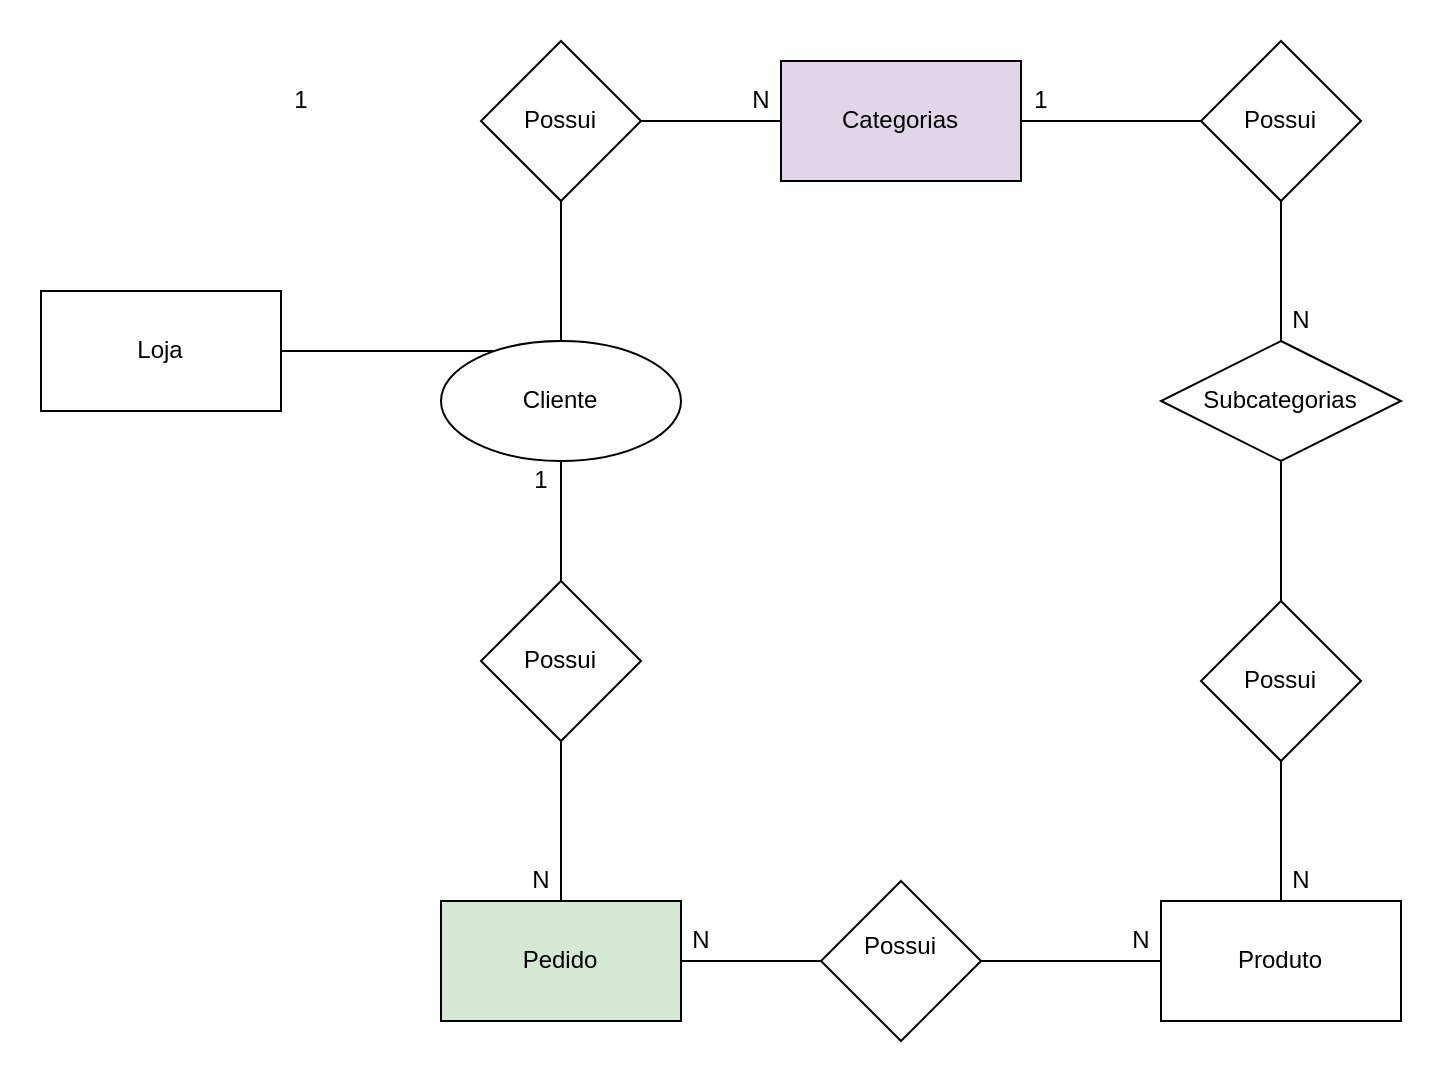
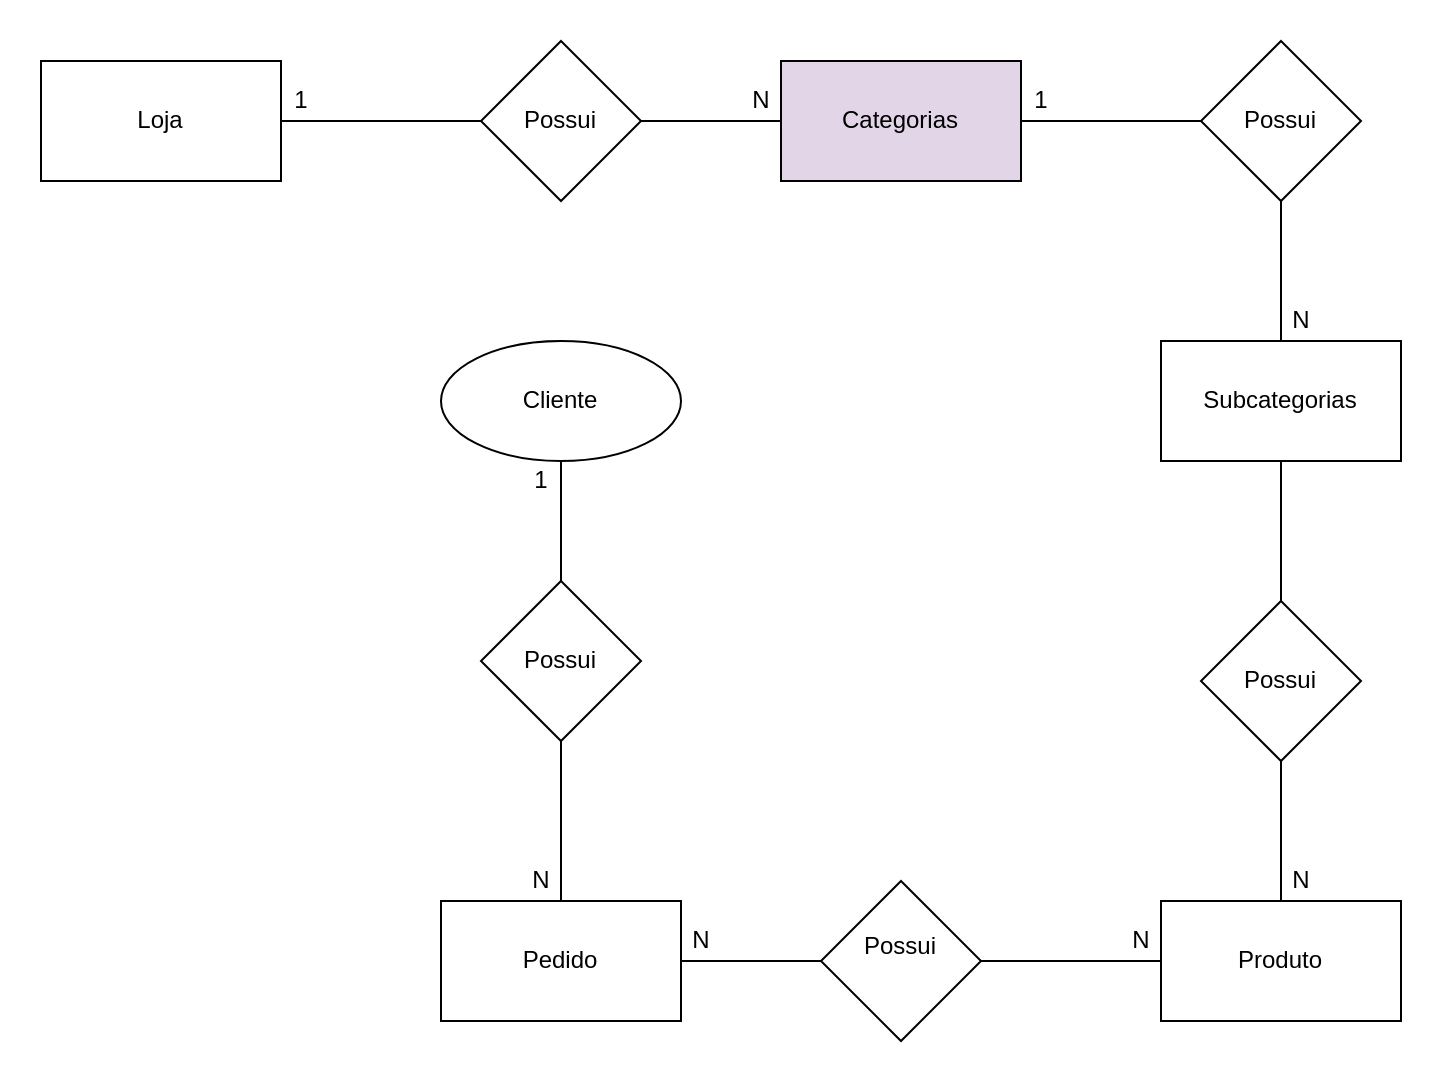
node "Loja": moved (161, 351) -> (161, 121)
node "Subcategorias": shape diamond -> rectangle
node "Pedido": fillcolor #d5e8d4 -> #ffffff
